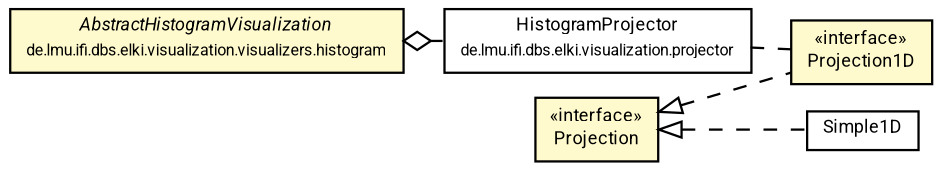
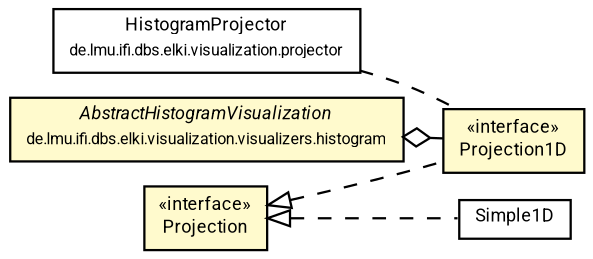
edge "HistogramProjector" -> "AbstractHistogramVisualization": now "Projection1D" -> "AbstractHistogramVisualization"
